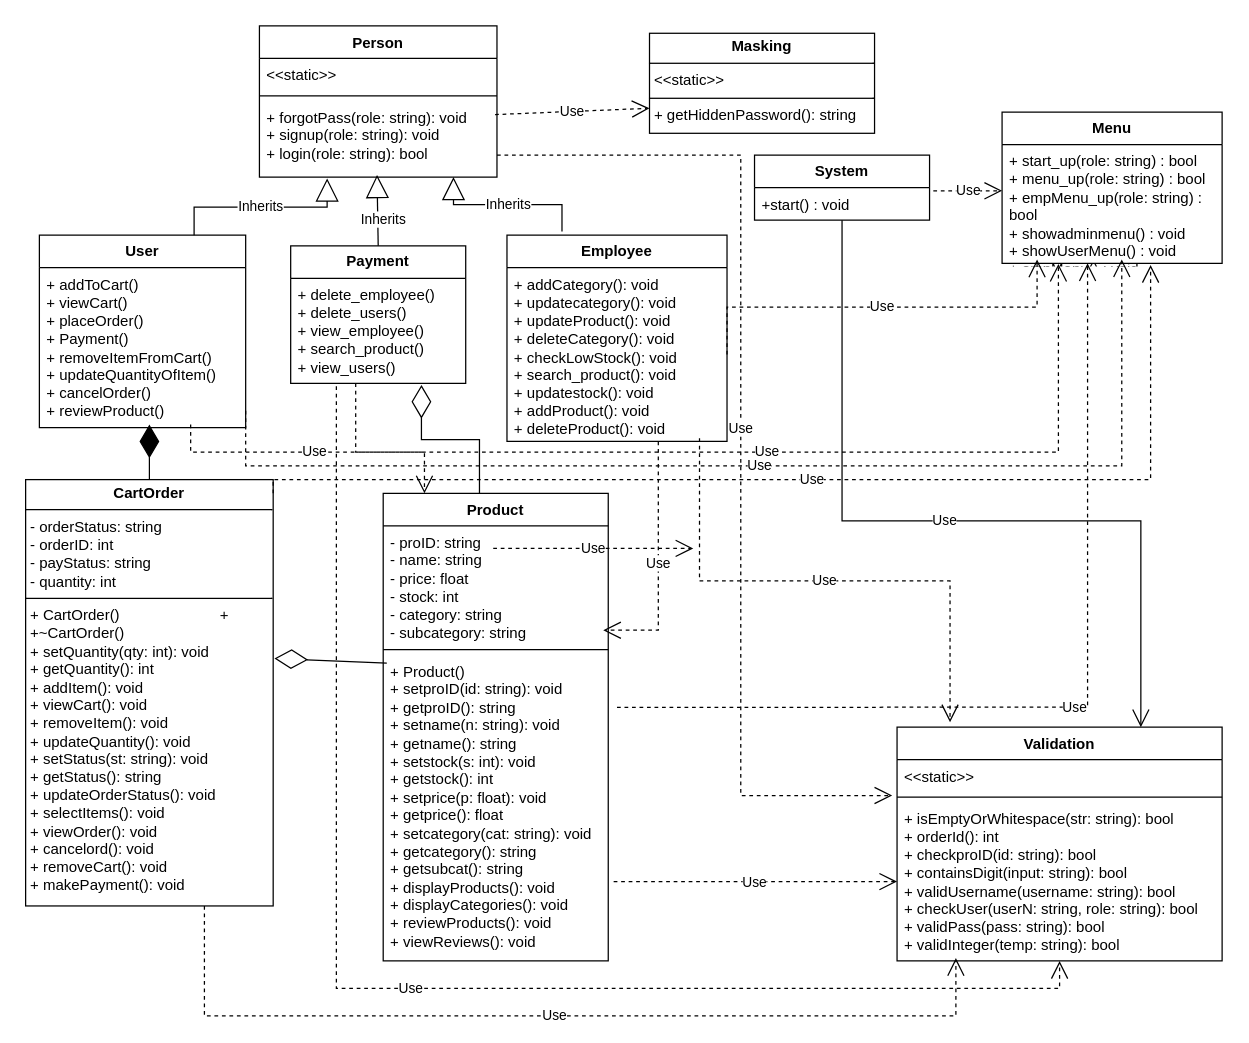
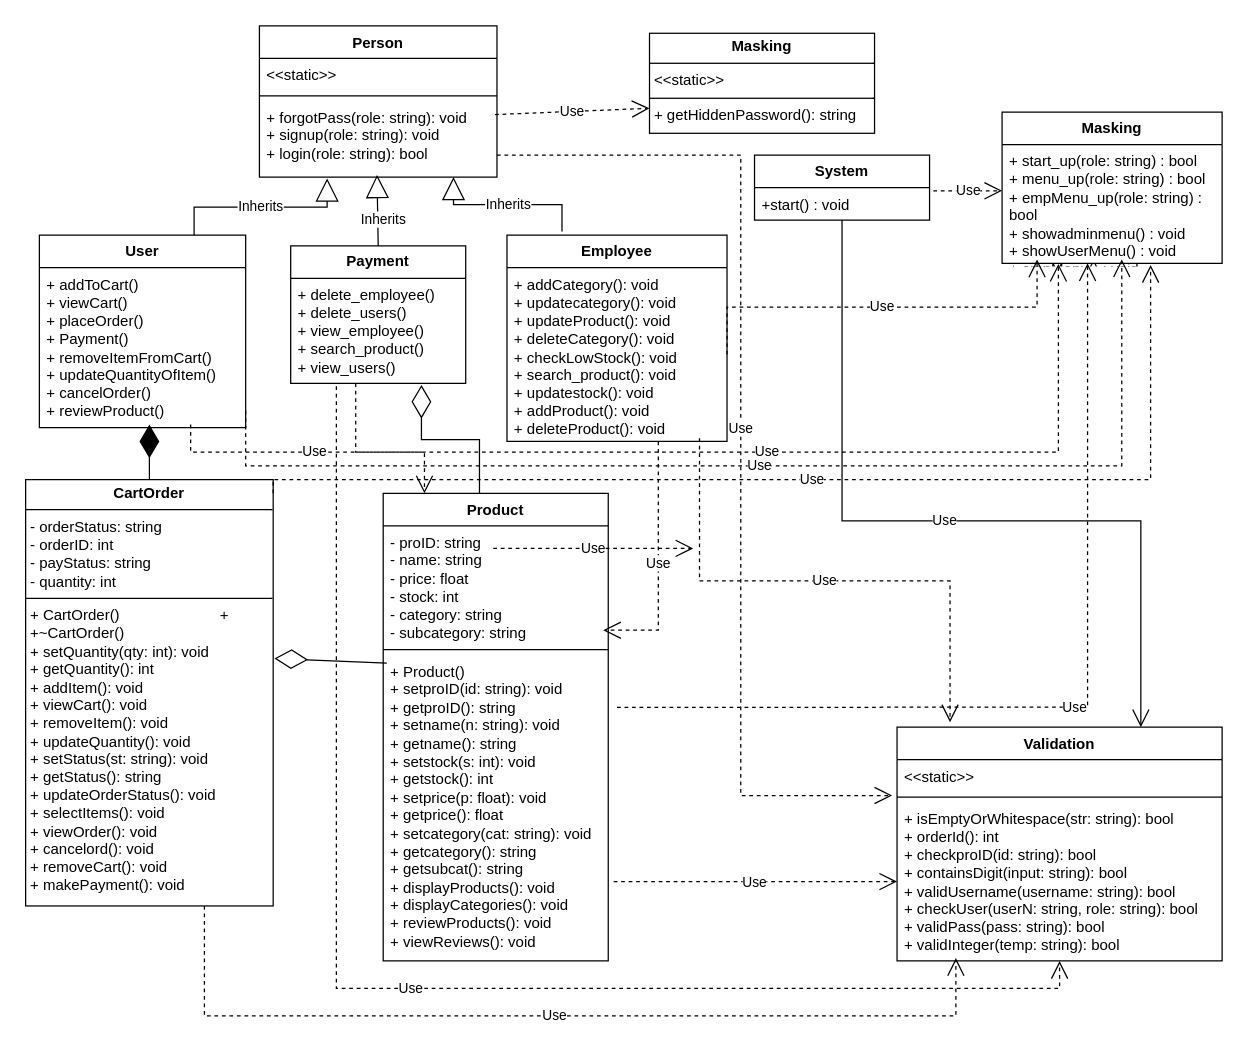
node "Menu": label "Menu" -> "Masking"
